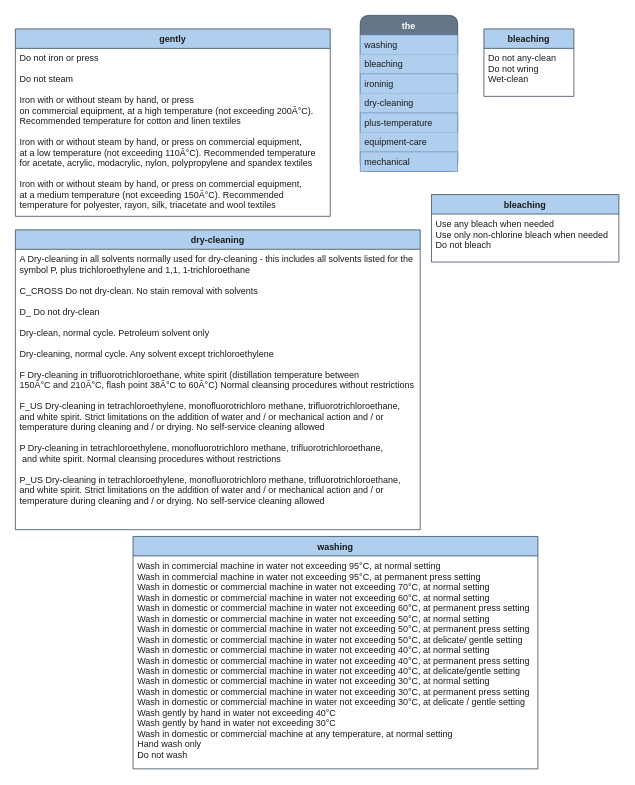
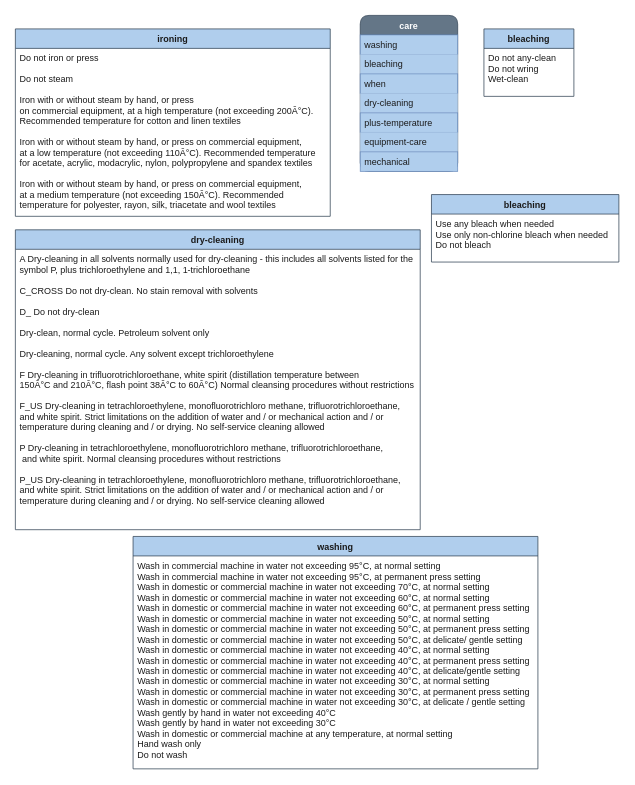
node "the": label "the" -> "care"
node "gently": label "gently" -> "ironing"
node "ironinig": label "ironinig" -> "when"
